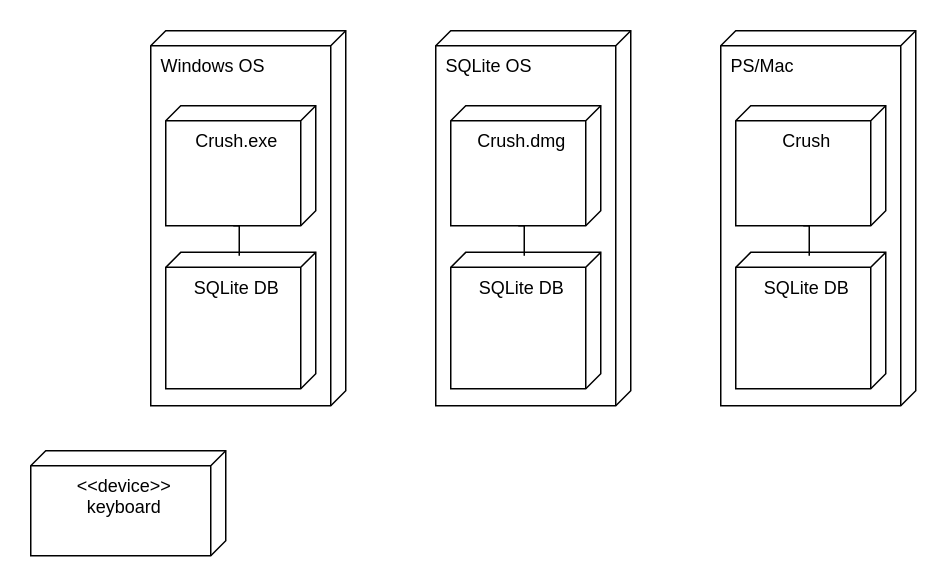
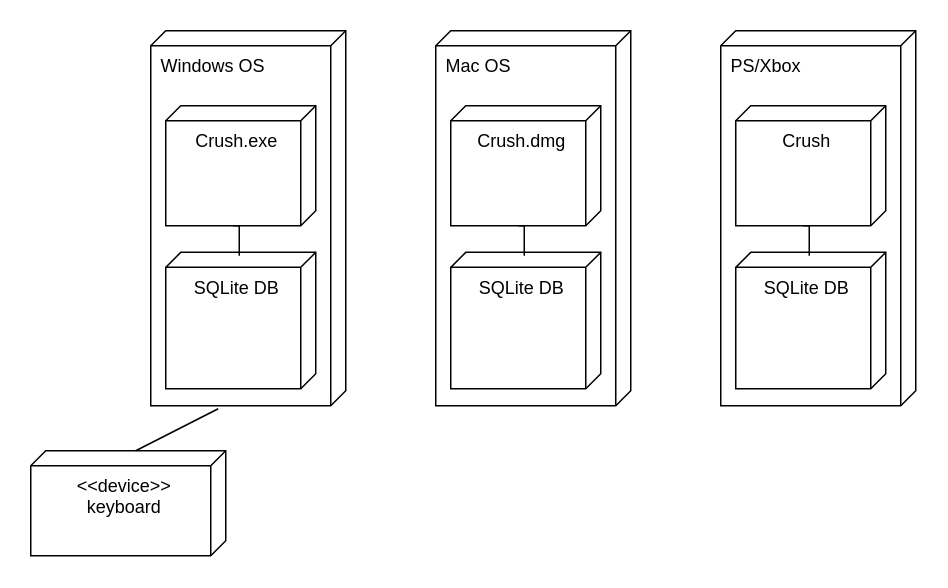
node "SQLite OS": label "SQLite OS" -> "Mac OS"
node "PS/Mac": label "PS/Mac" -> "PS/Xbox"
edge "Windows OS" -- "<<device>> keyboard": added
